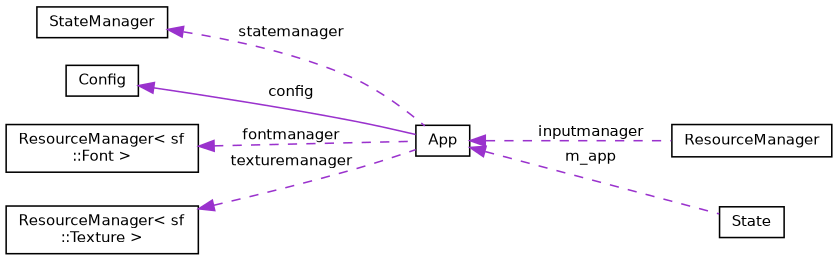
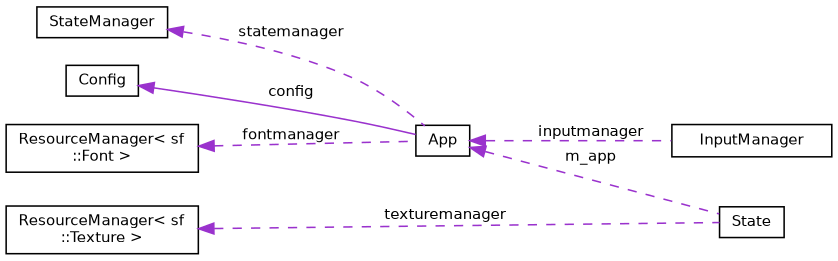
node "ResourceManager": label "ResourceManager" -> "InputManager"
edge "App" -> "ResourceManager< sf ::Texture >": now "State" -> "ResourceManager< sf ::Texture >"
